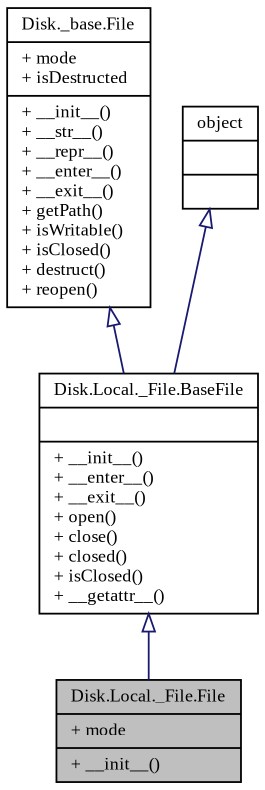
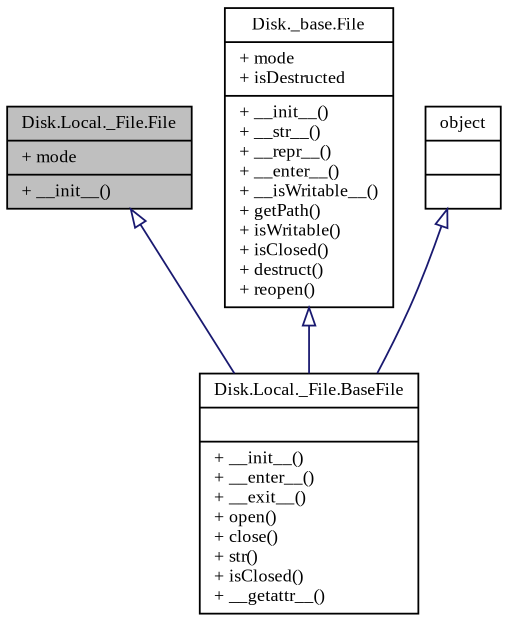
node "Disk._base.File": text "+ __exit__()" -> "+ __isWritable__()"
node "Disk.Local._File.BaseFile": text "+ closed()" -> "+ str()"
edge "Disk.Local._File.File" -> "Disk.Local._File.BaseFile": reversed
